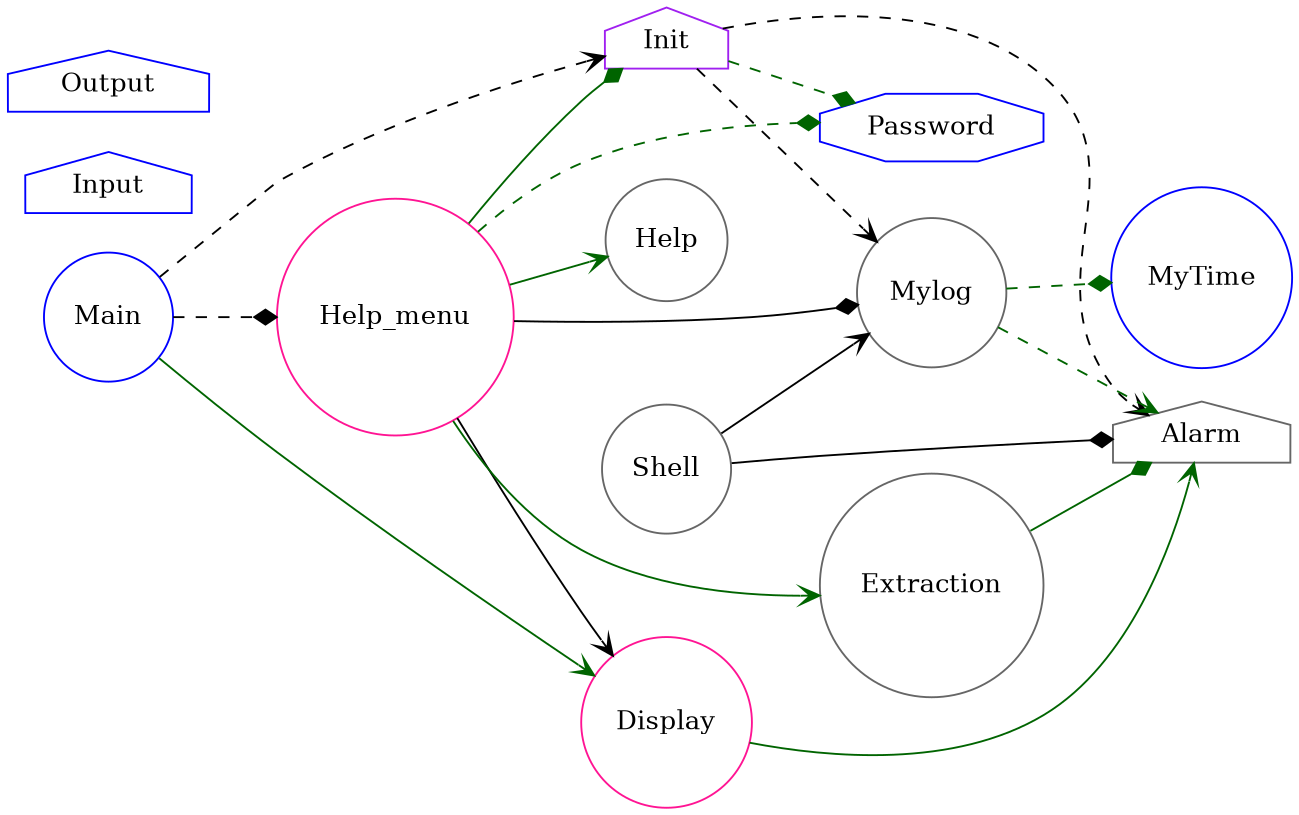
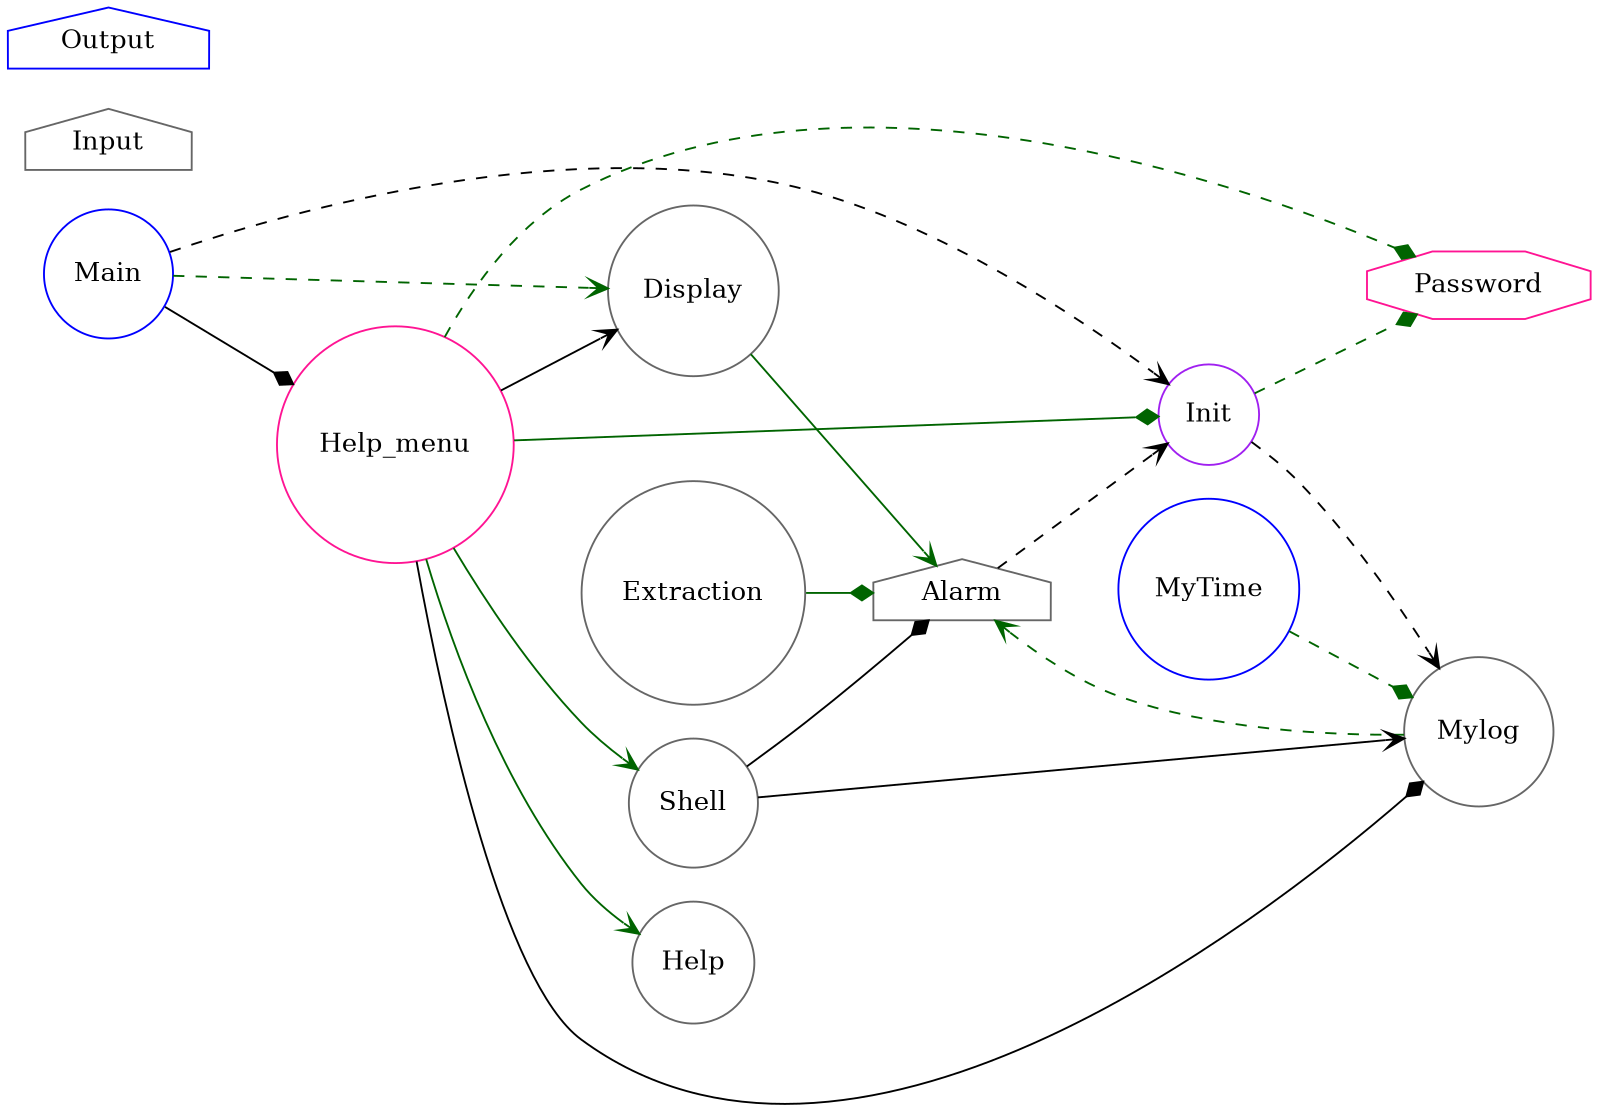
node "Init": shape house -> circle
edge "Init" -> "Alarm": reversed
node "Password": color blue -> deeppink
node "Input": color blue -> gray40
edge "Mylog" -> "MyTime": reversed
edge "Main" -> "Help_menu": style dashed -> solid
edge "Main" -> "Display": style solid -> dashed
edge "Help_menu" -> "Extraction": now "Help_menu" -> "Shell"
node "Display": color deeppink -> gray40
